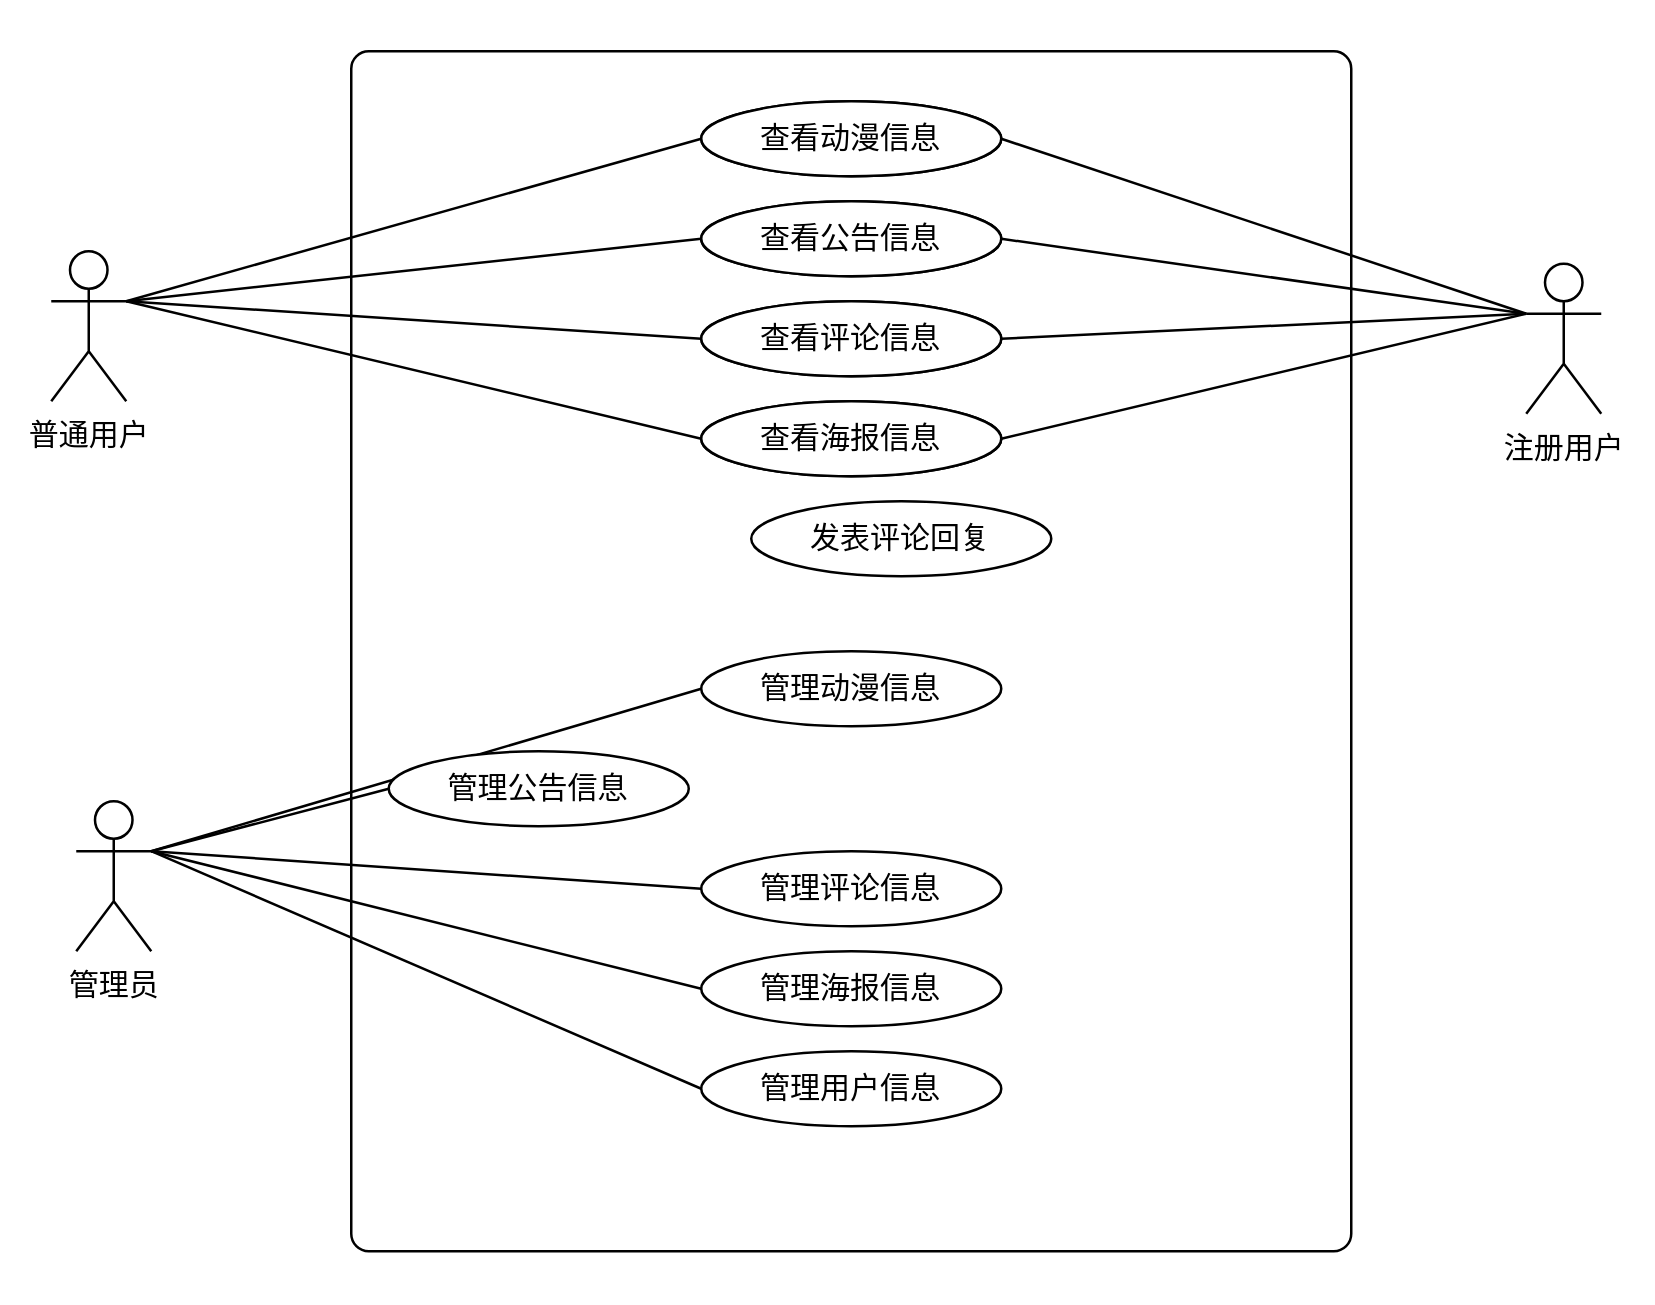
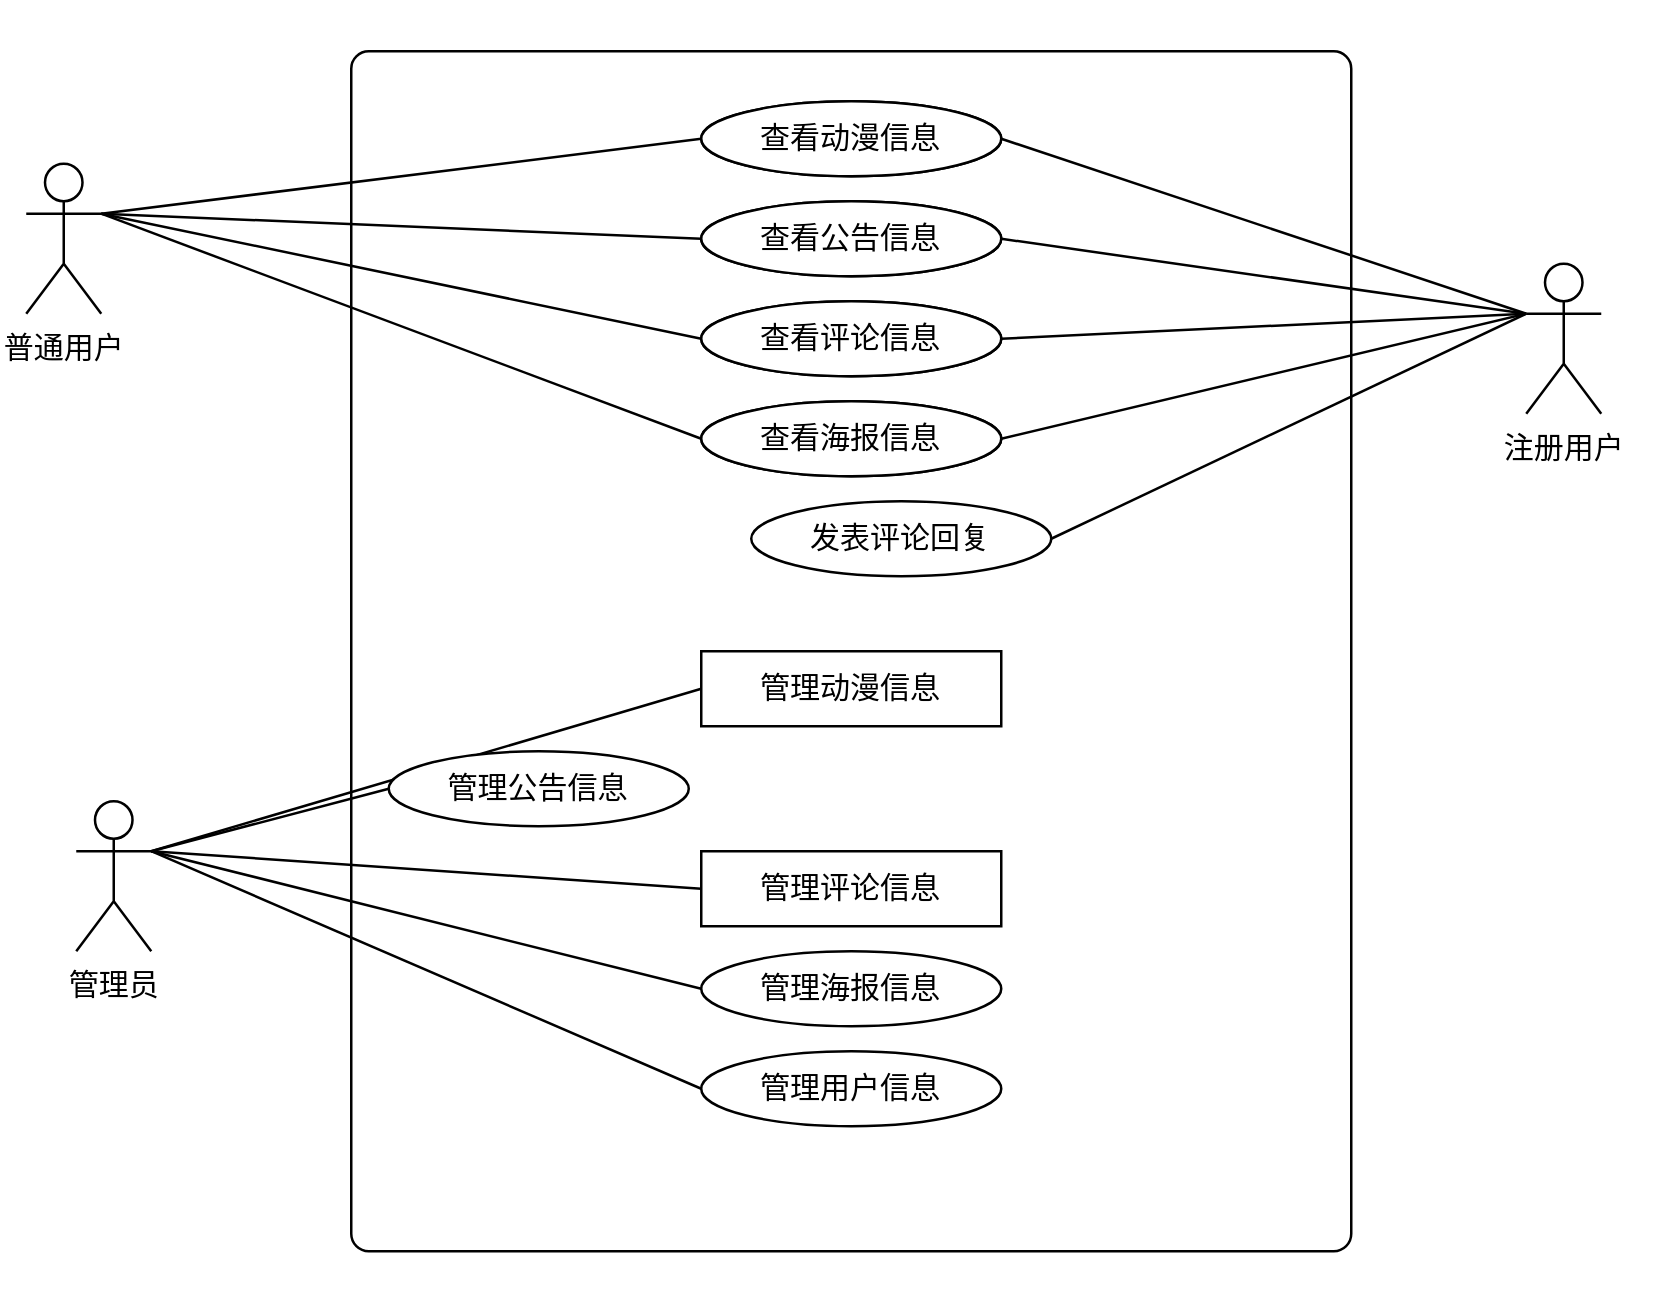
node "普通用户": moved (89, 326) -> (64, 239)
edge "注册用户" -- "发表评论回复": added
node "管理动漫信息": shape ellipse -> rectangle
node "管理评论信息": shape ellipse -> rectangle
